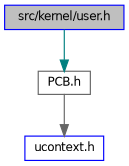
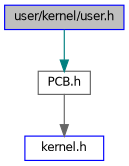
node "src/kernel/user.h": label "src/kernel/user.h" -> "user/kernel/user.h"
node "ucontext.h": label "ucontext.h" -> "kernel.h"
